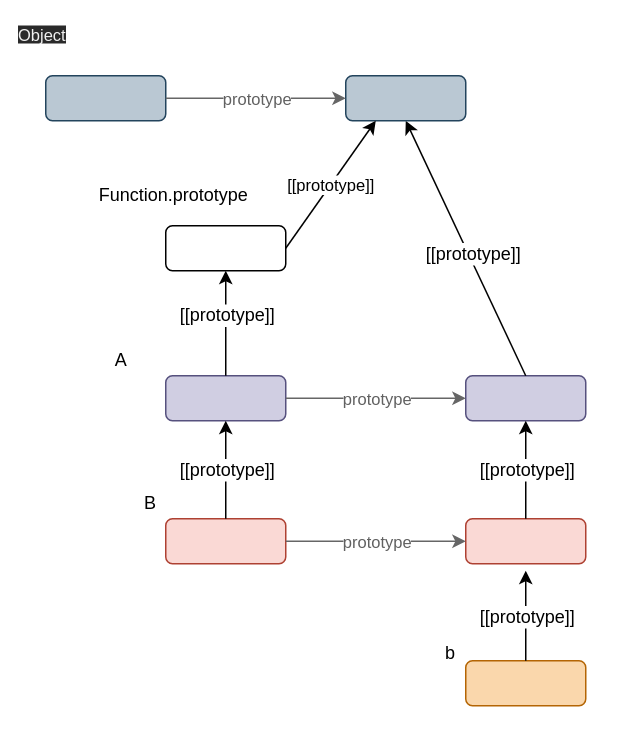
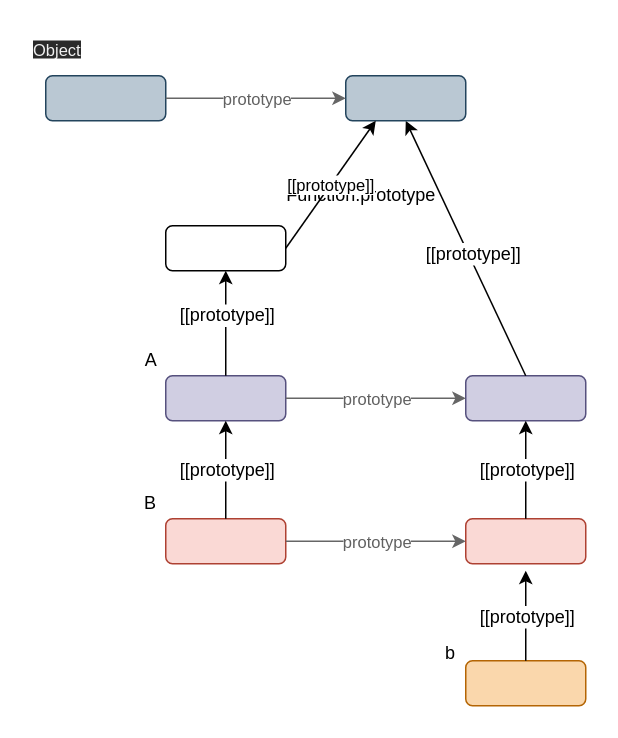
node "Object": moved (61, 38) -> (76, 53)
node "Function.prototype": moved (173, 196) -> (361, 196)
node "A": moved (121, 361) -> (151, 361)
